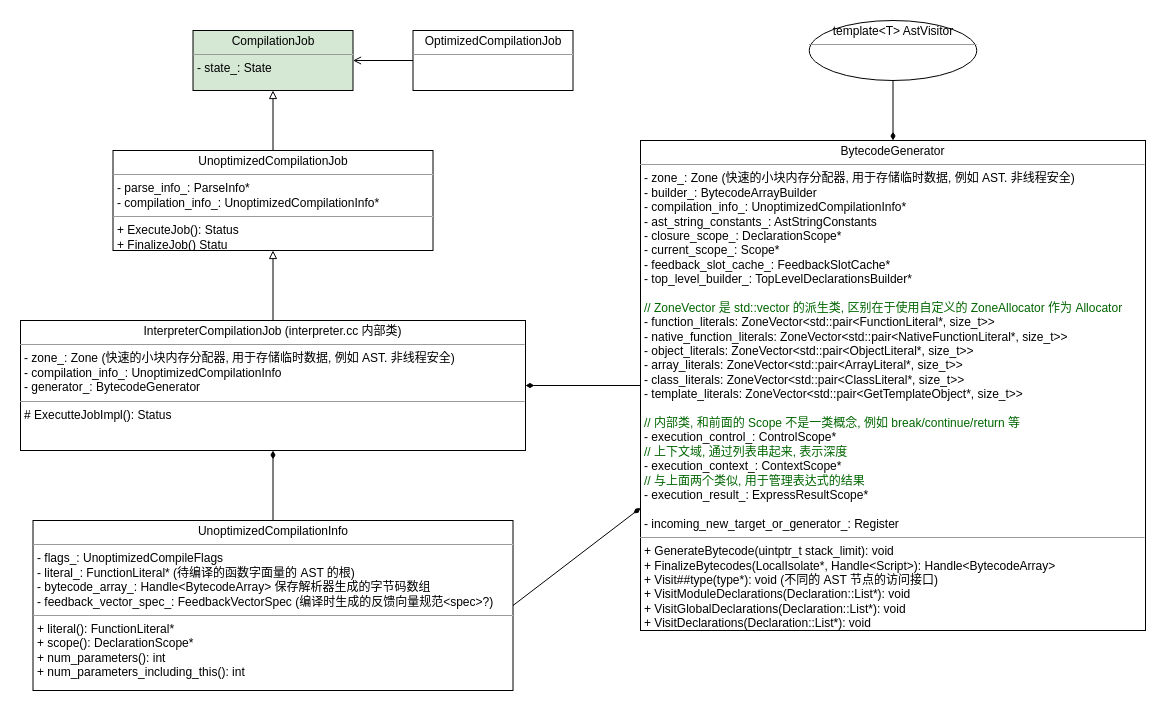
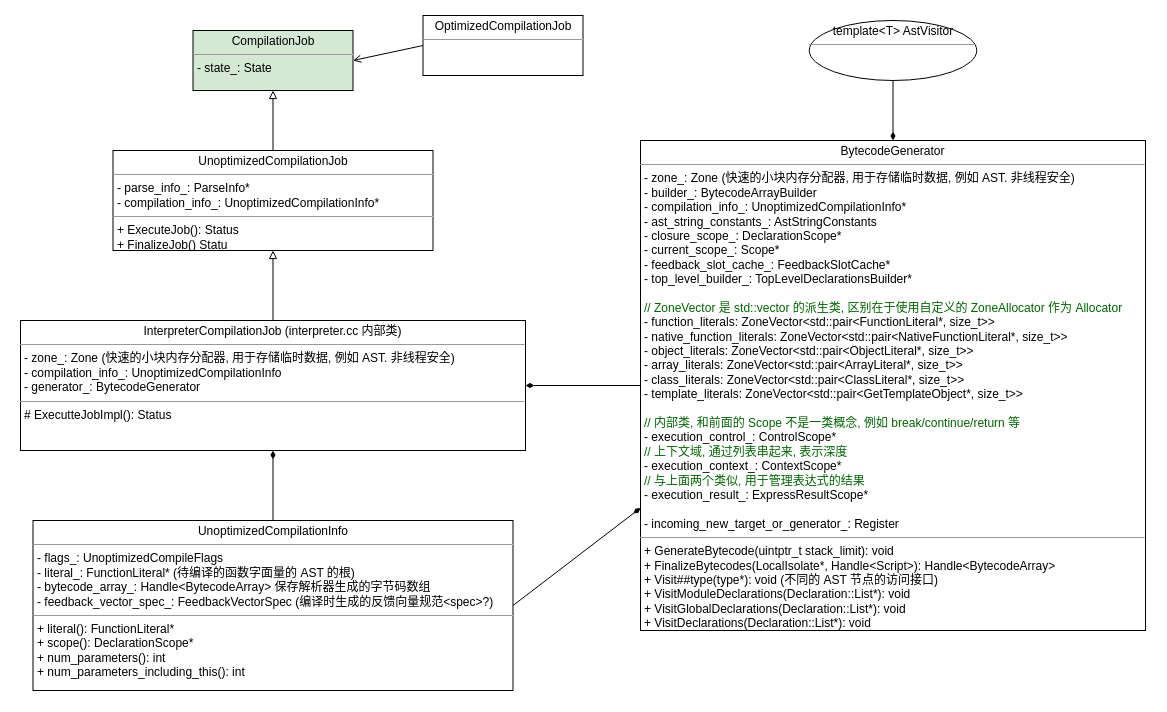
node "OptimizedCompilationJob": moved (493, 61) -> (503, 46)
